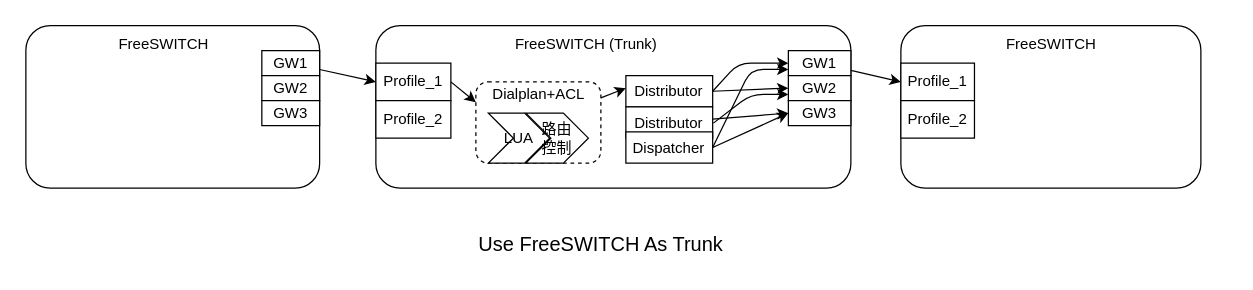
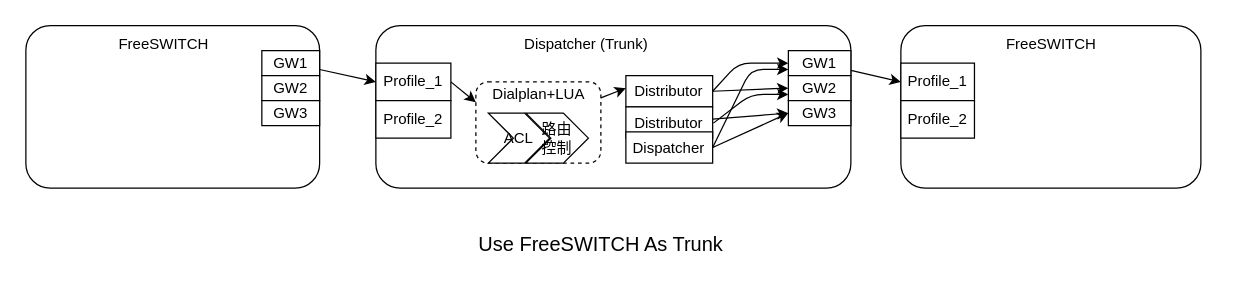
node "FreeSWITCH (Trunk)": label "FreeSWITCH (Trunk)" -> "Dispatcher (Trunk)"
node "Dialplan+ACL": label "Dialplan+ACL" -> "Dialplan+LUA"
node "LUA": label "LUA" -> "ACL"
